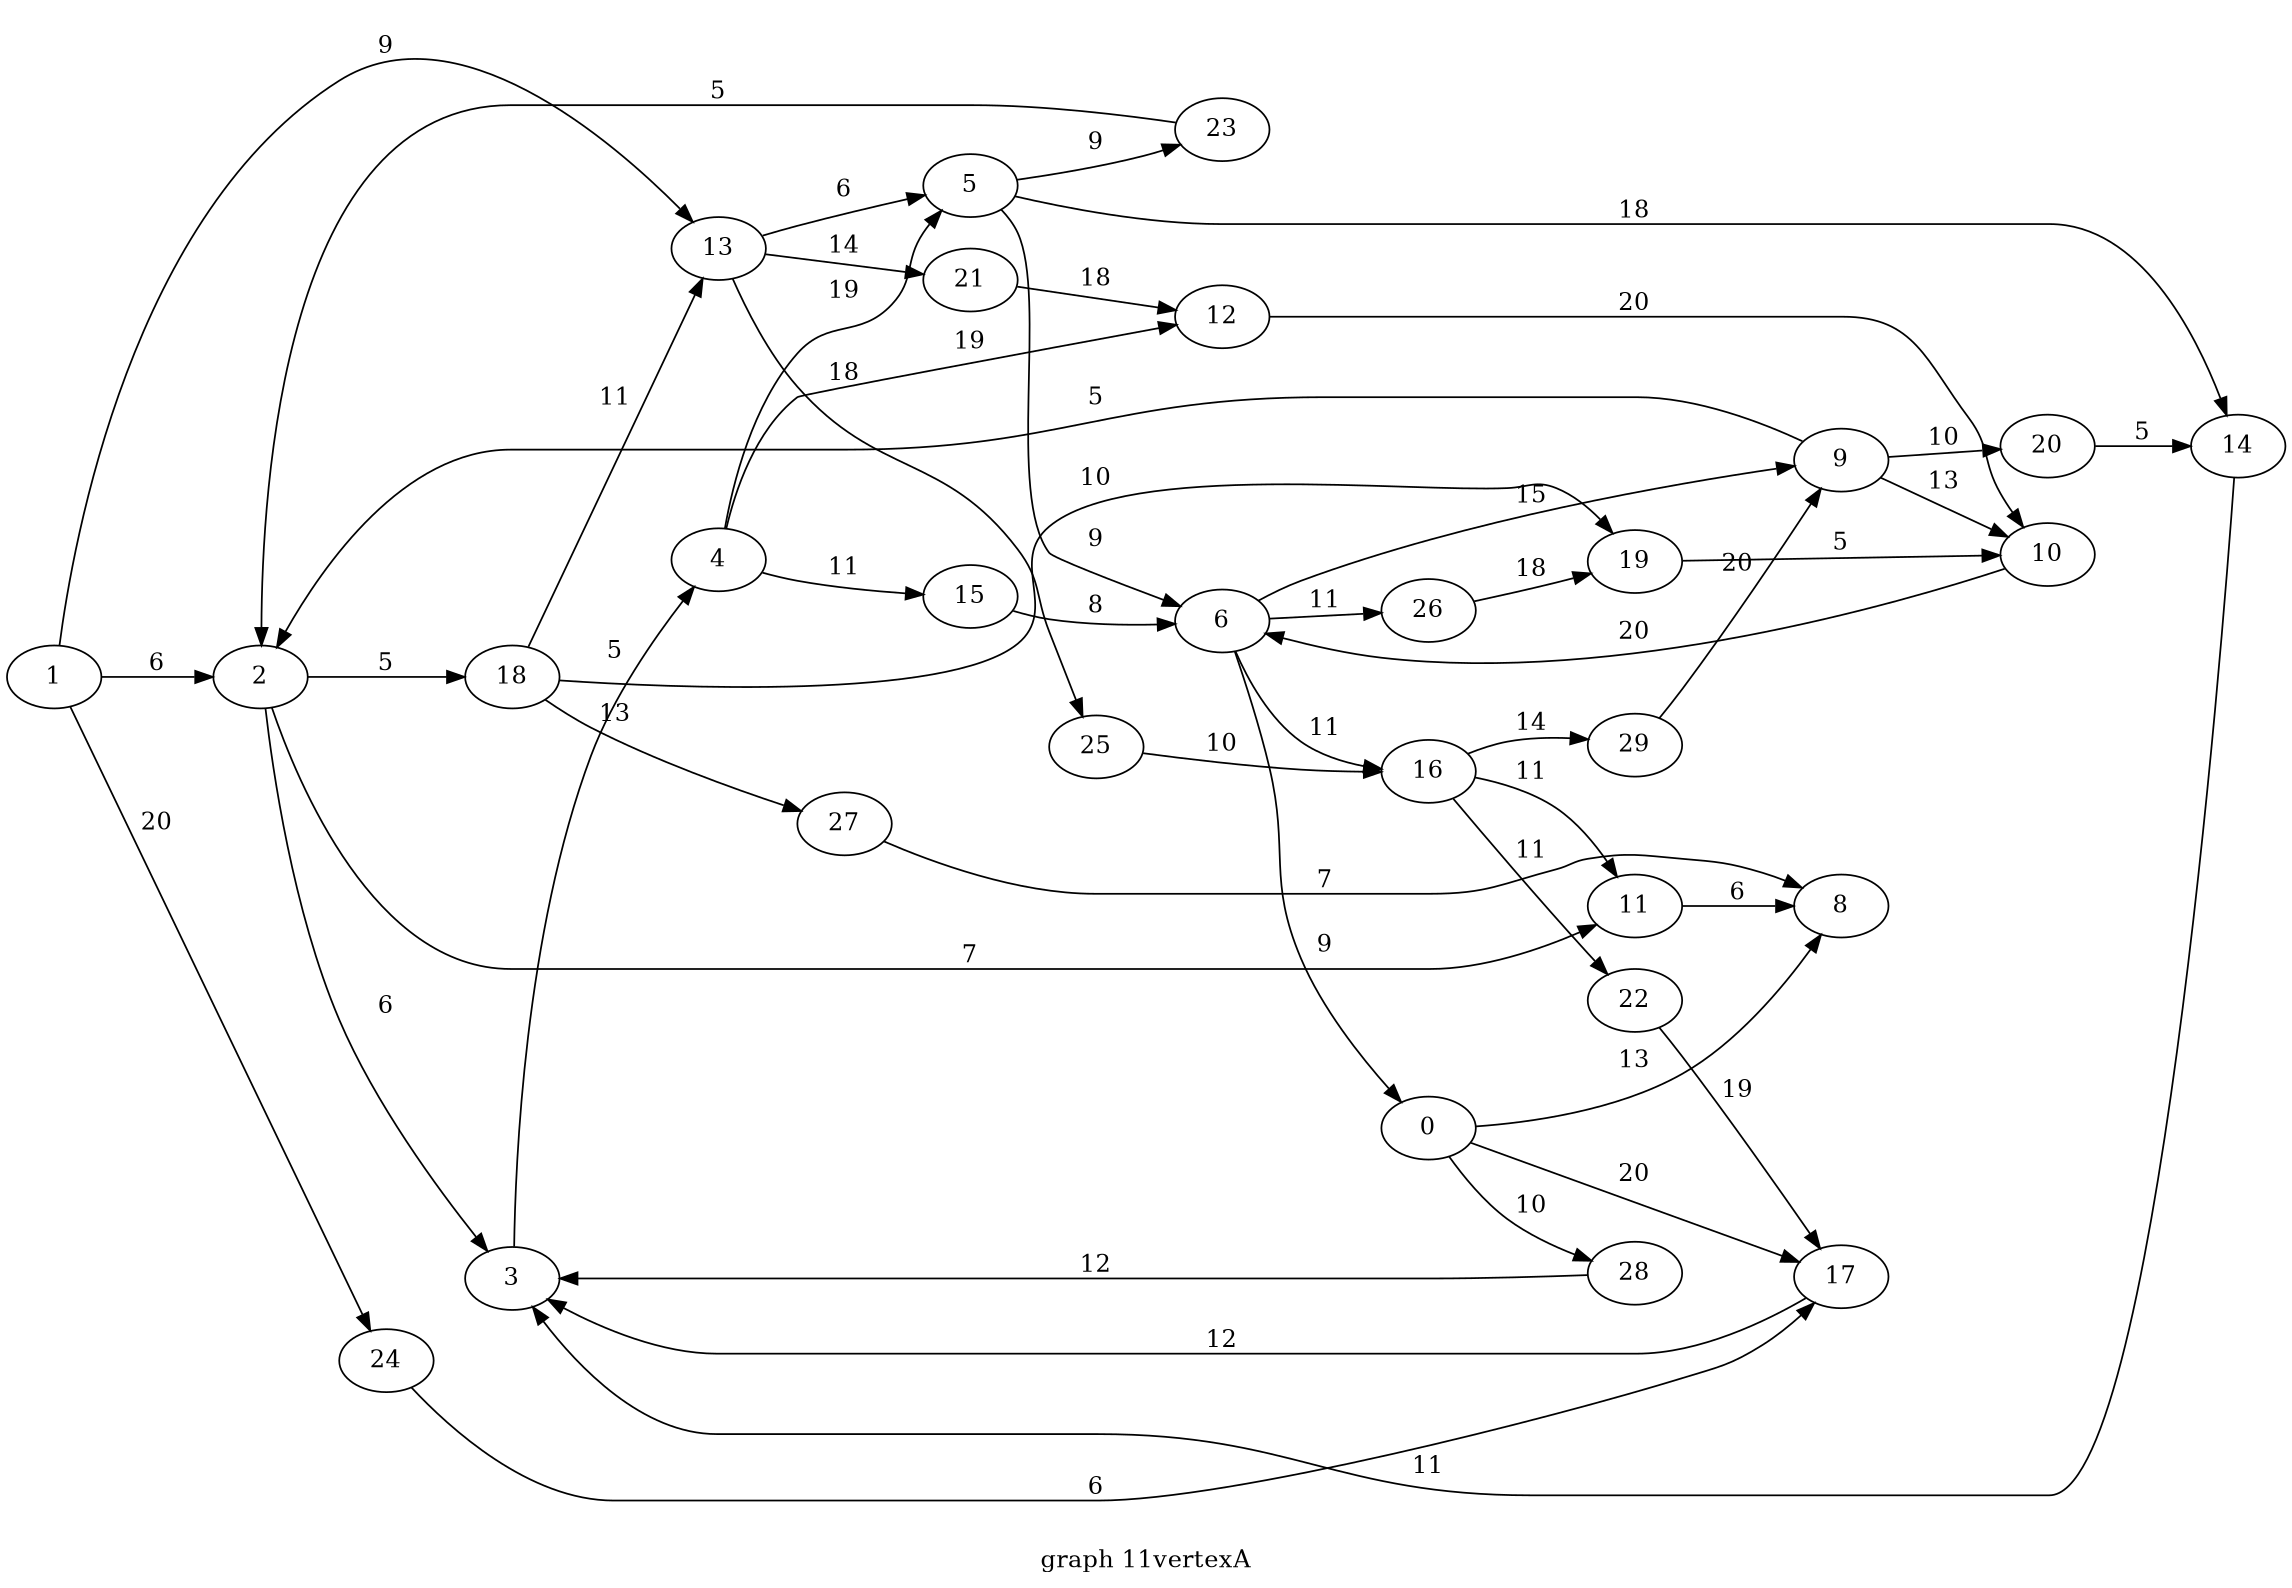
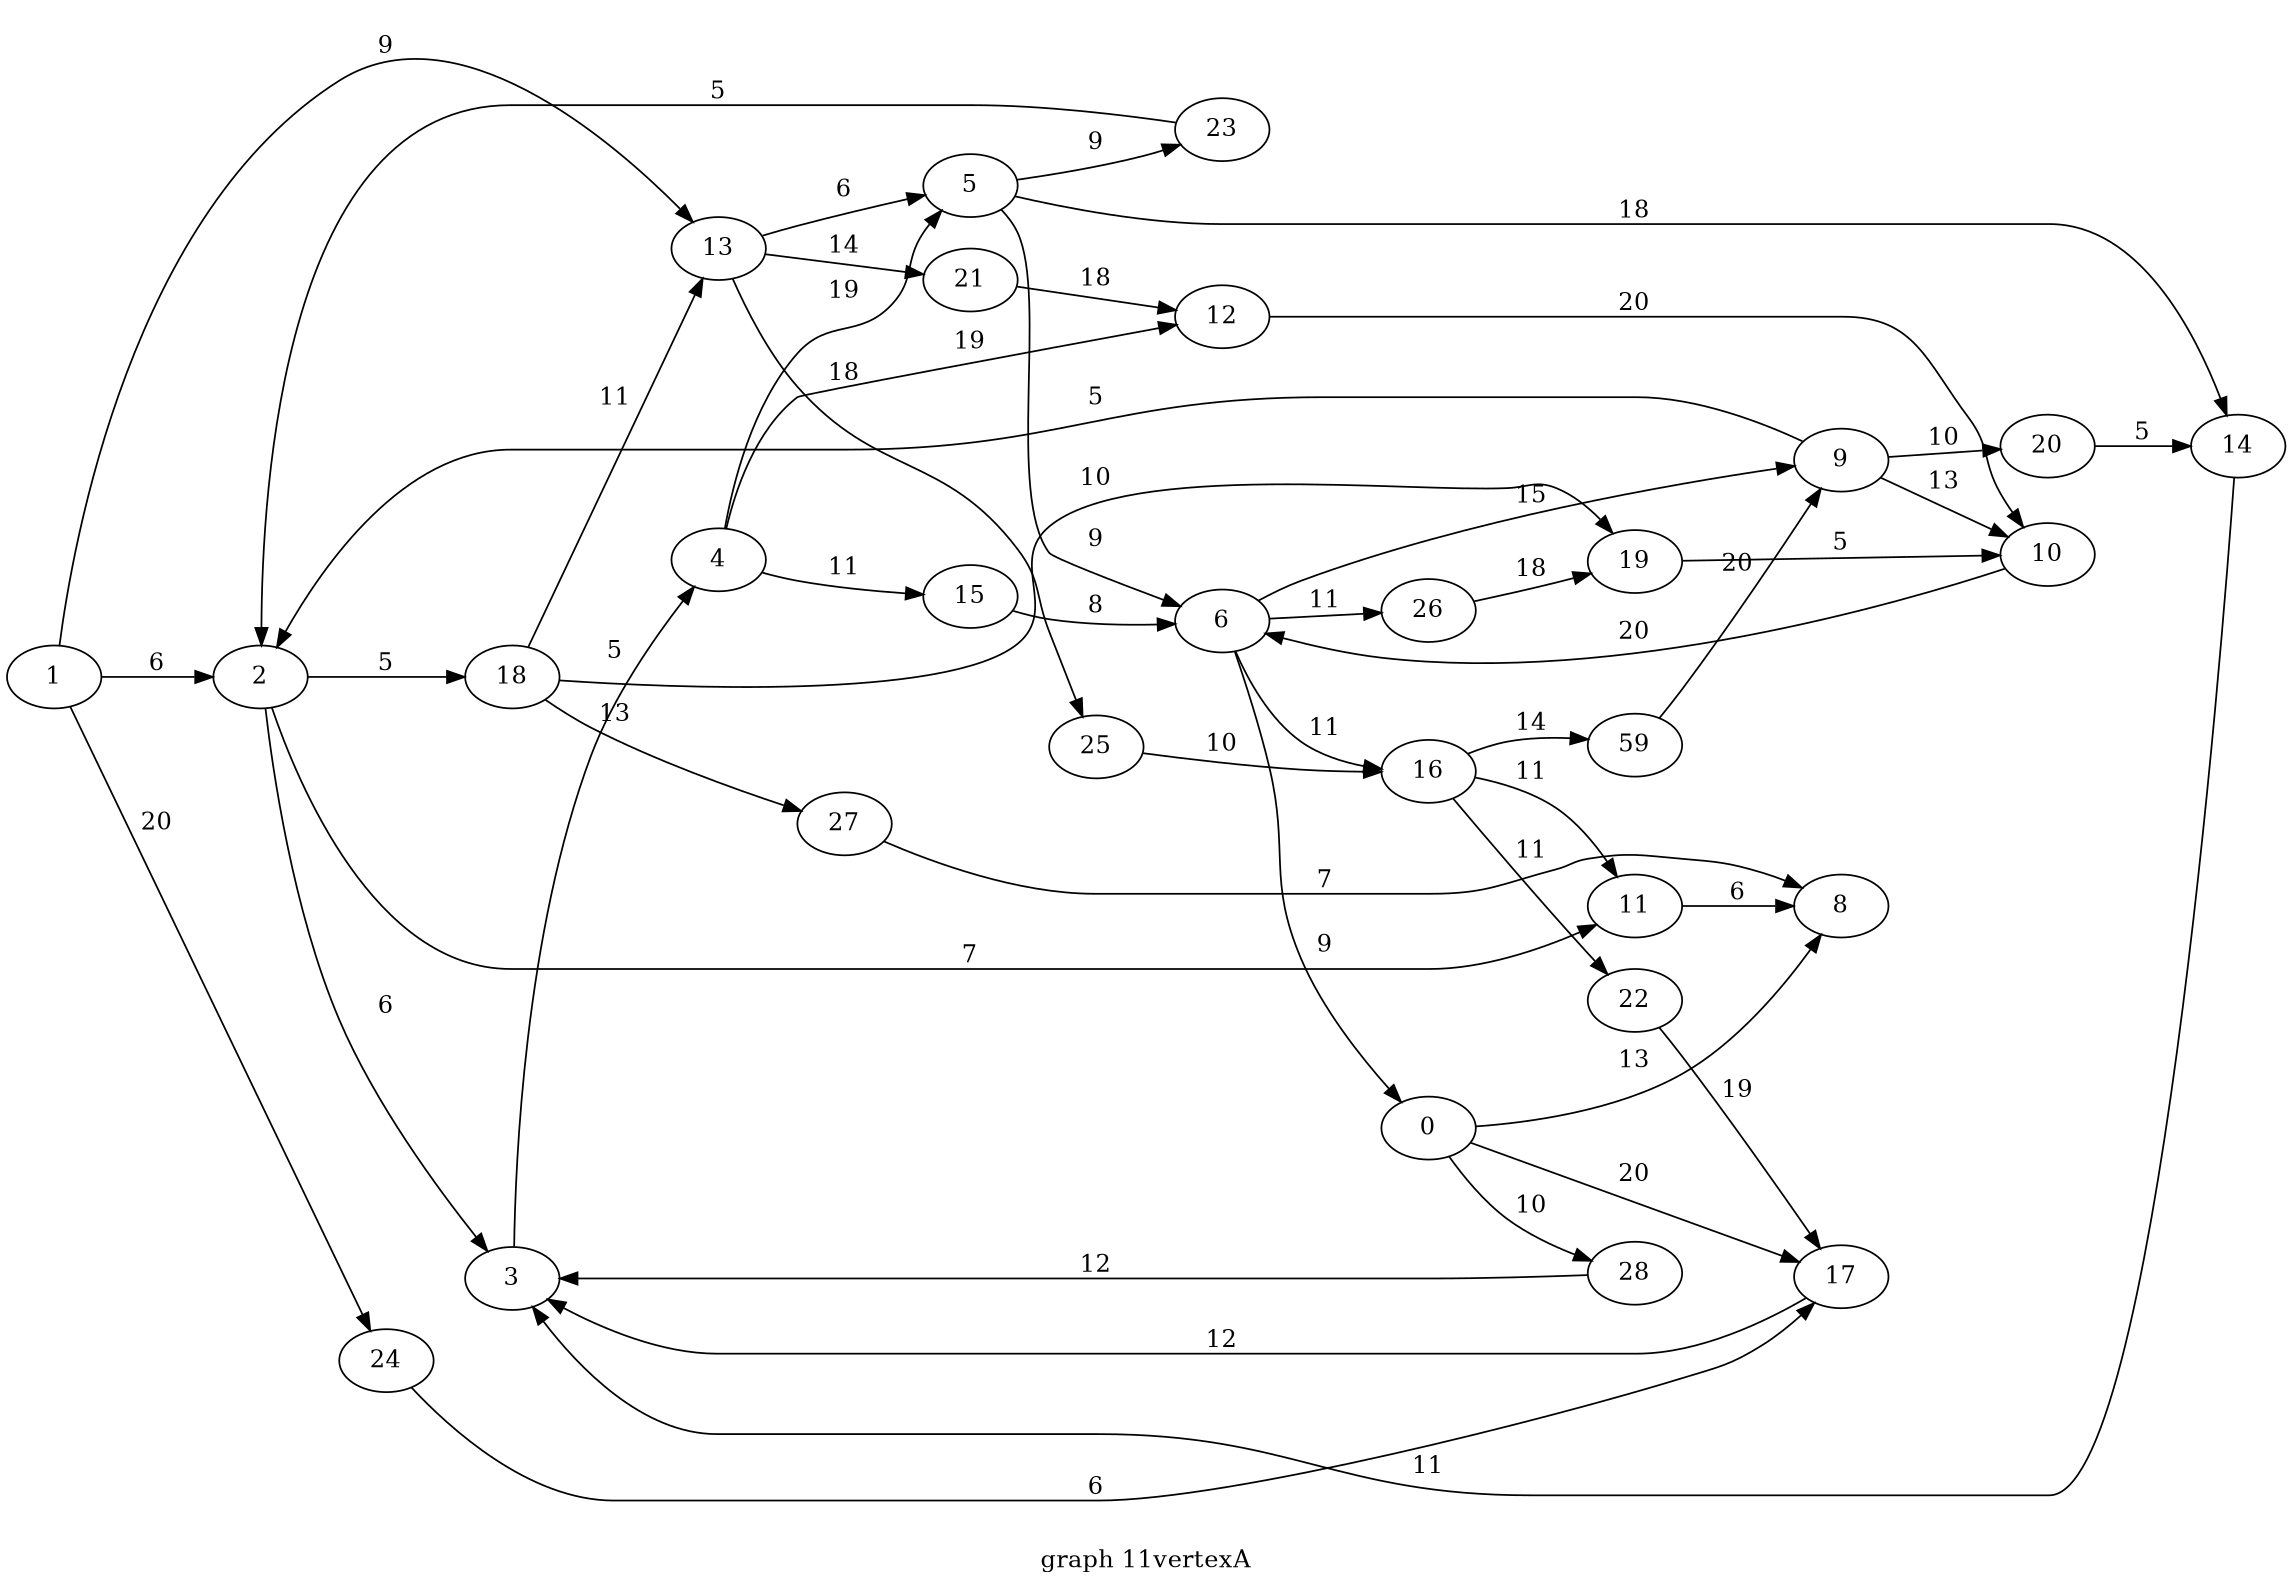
node "29": label "29" -> "59"
